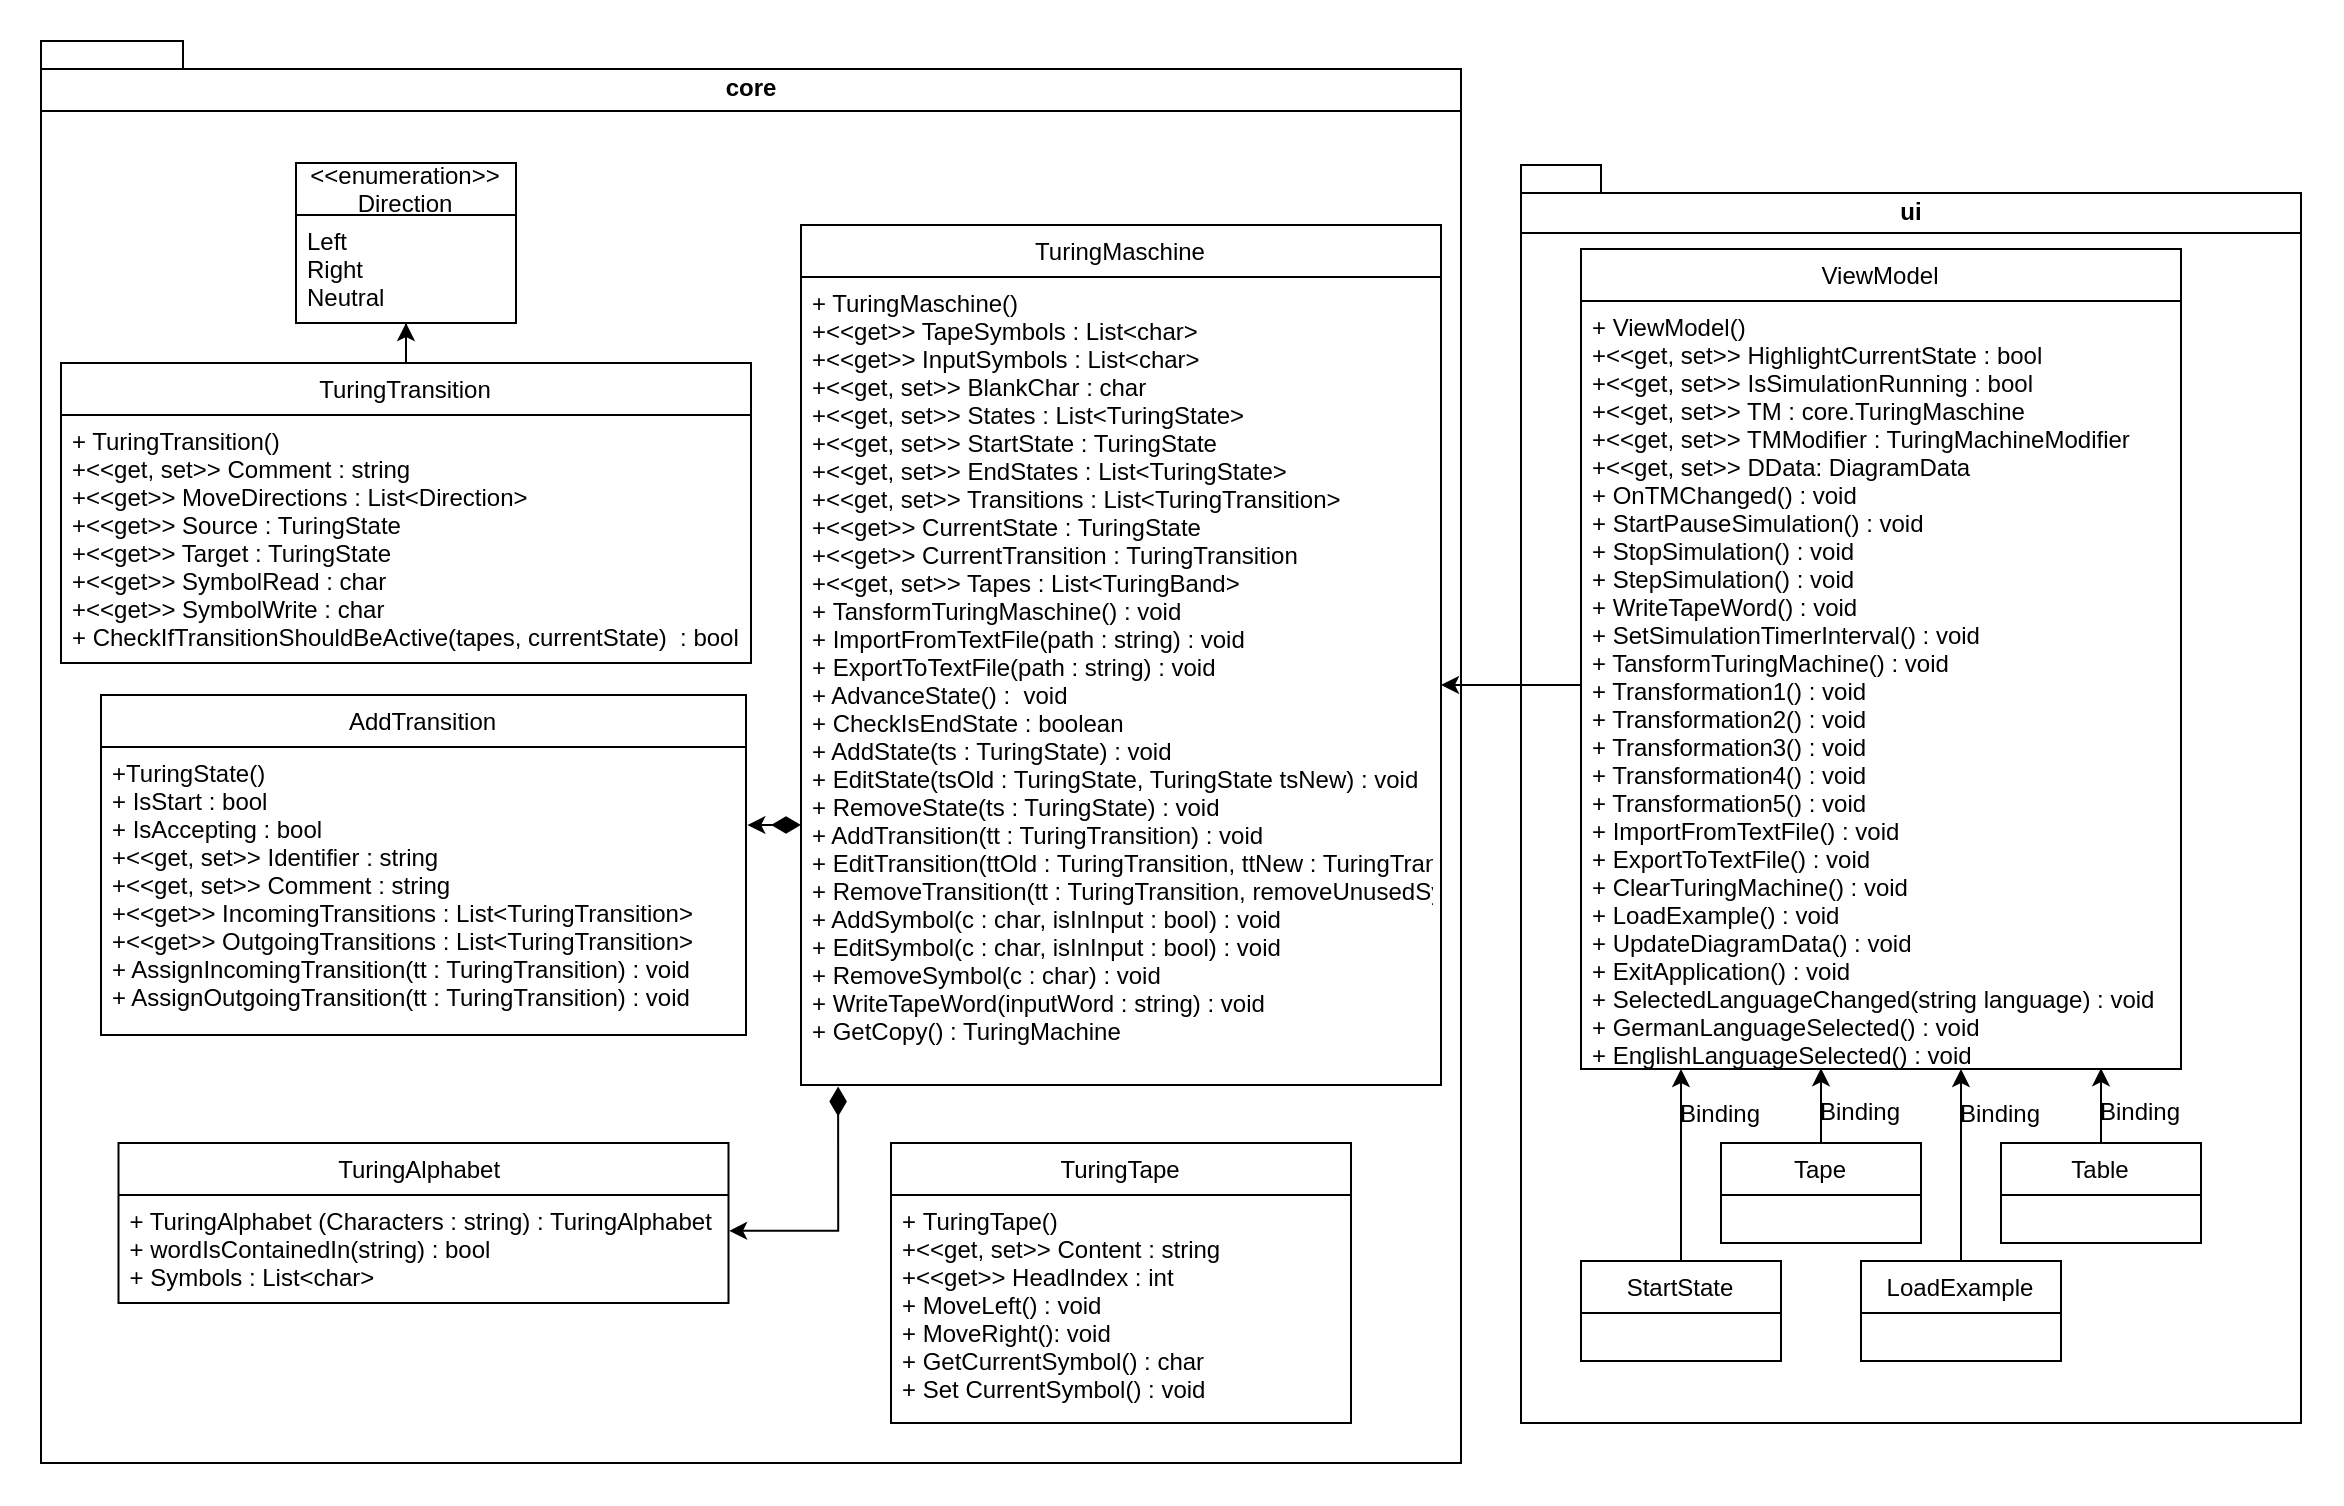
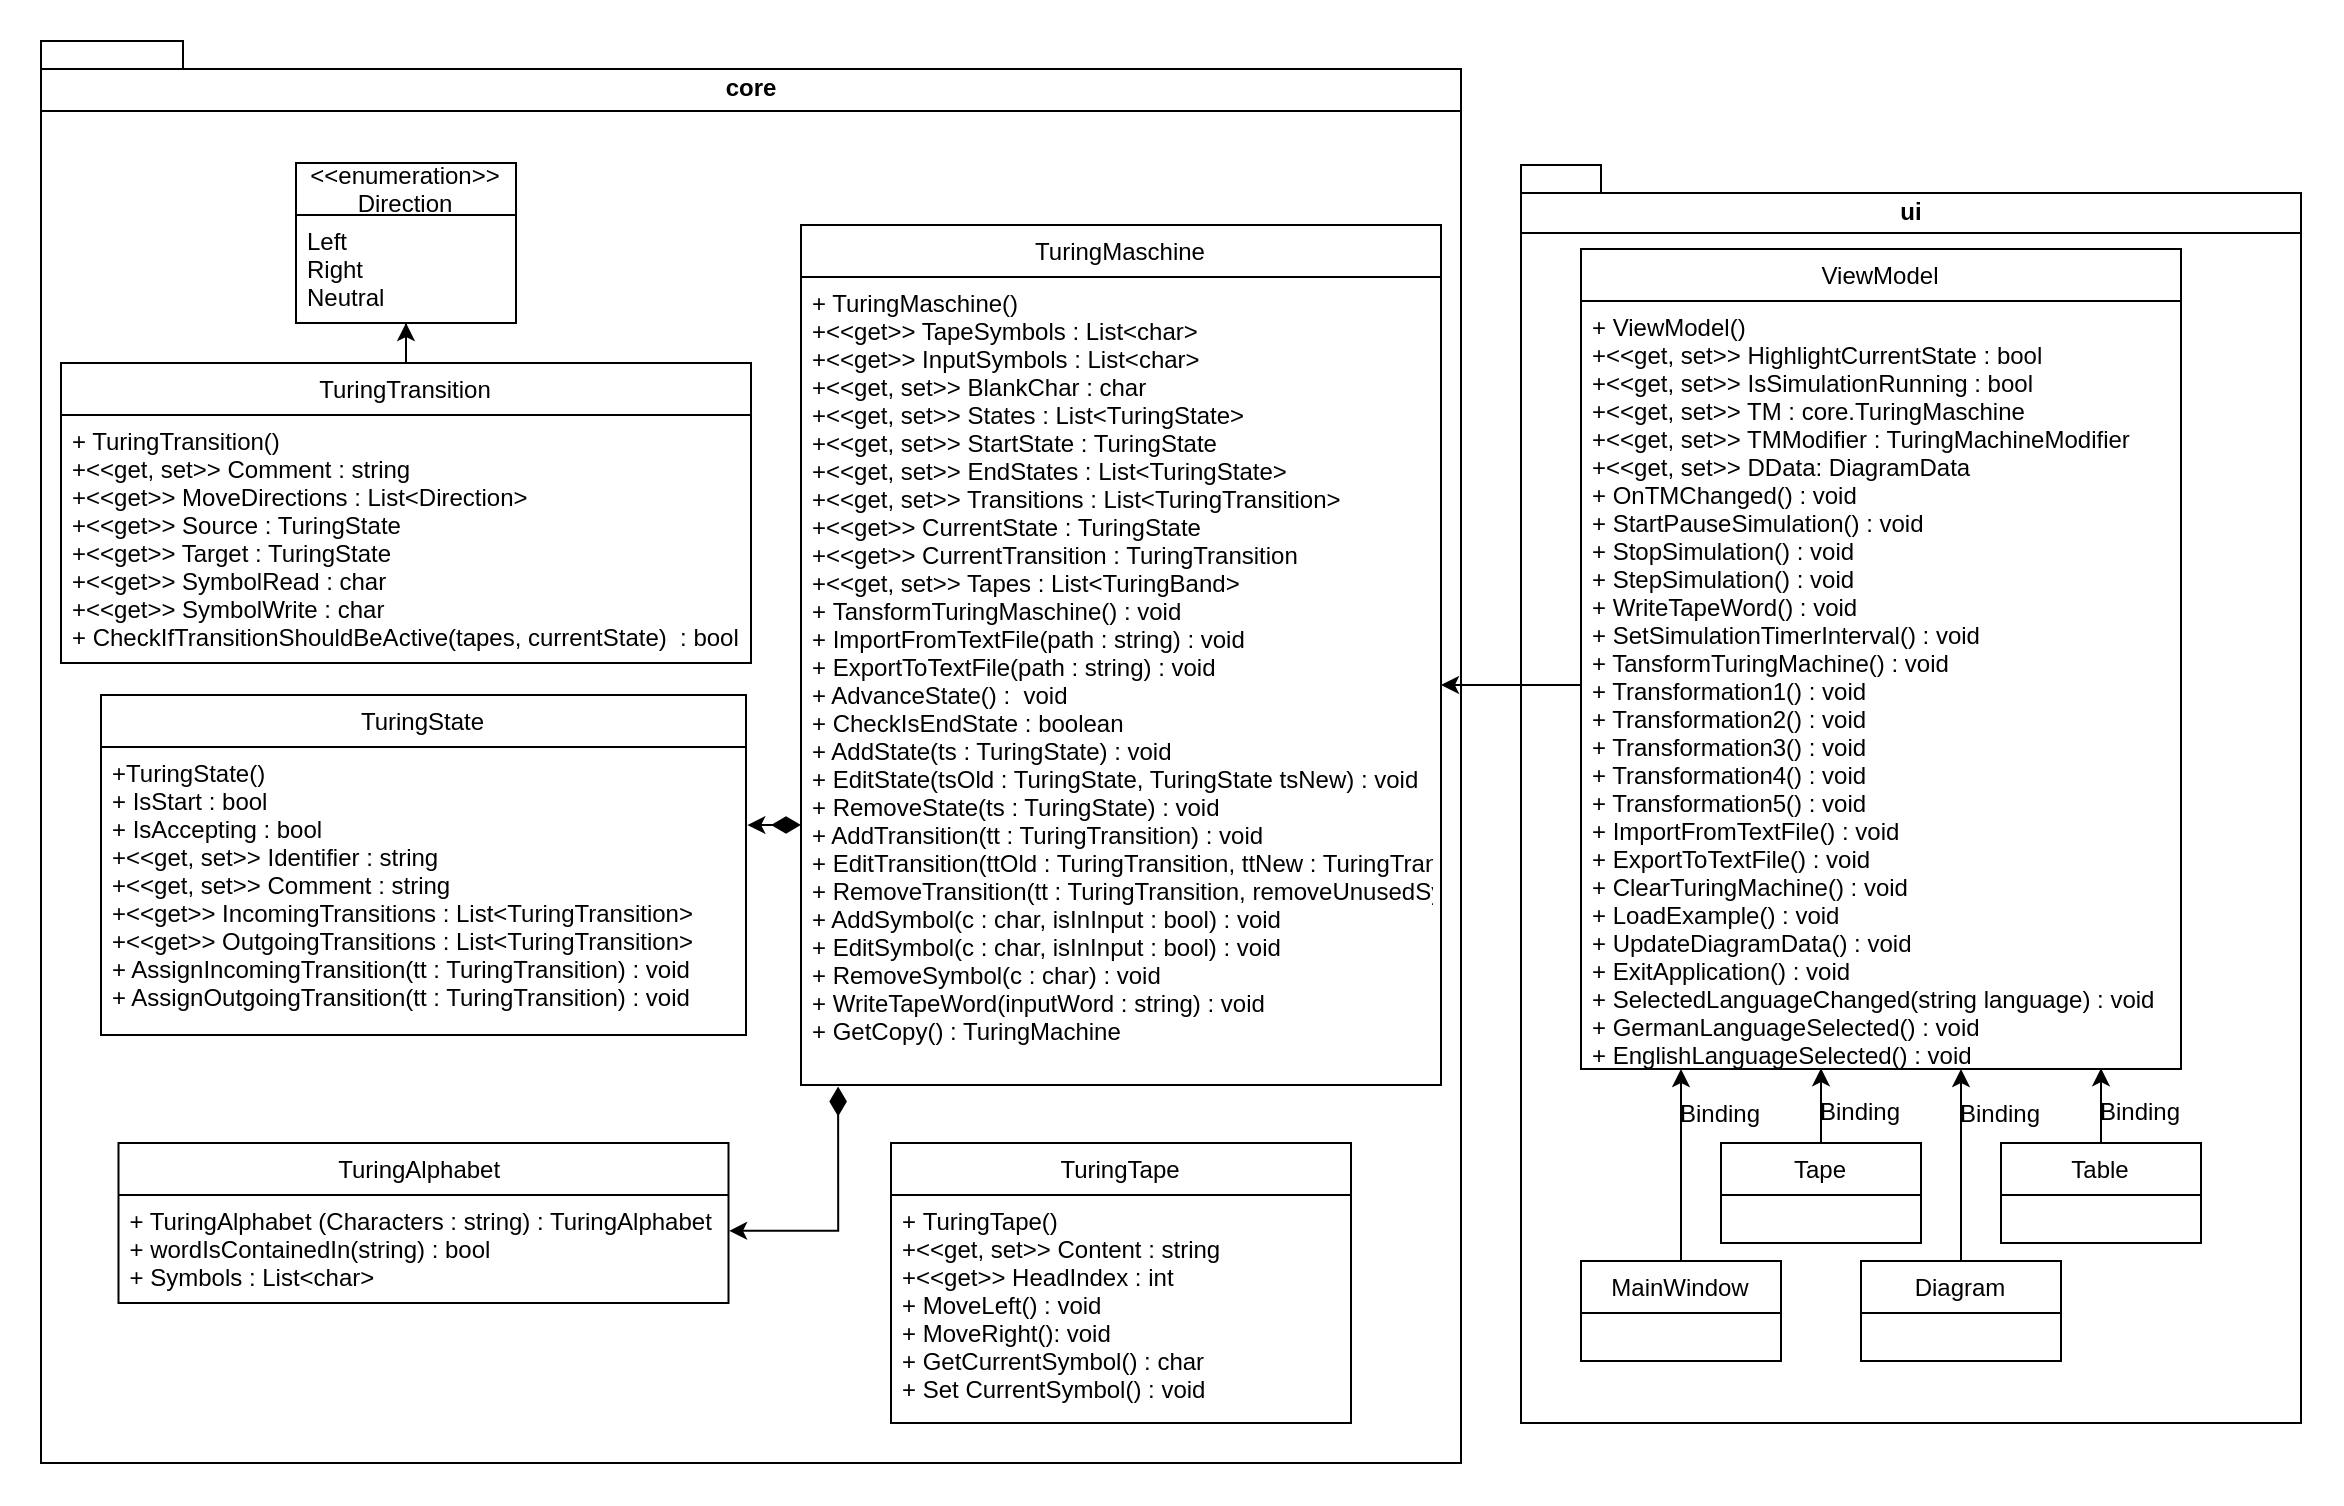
node "AddTransition": label "AddTransition" -> "TuringState"
node "StartState": label "StartState" -> "MainWindow"
node "LoadExample": label "LoadExample" -> "Diagram"
